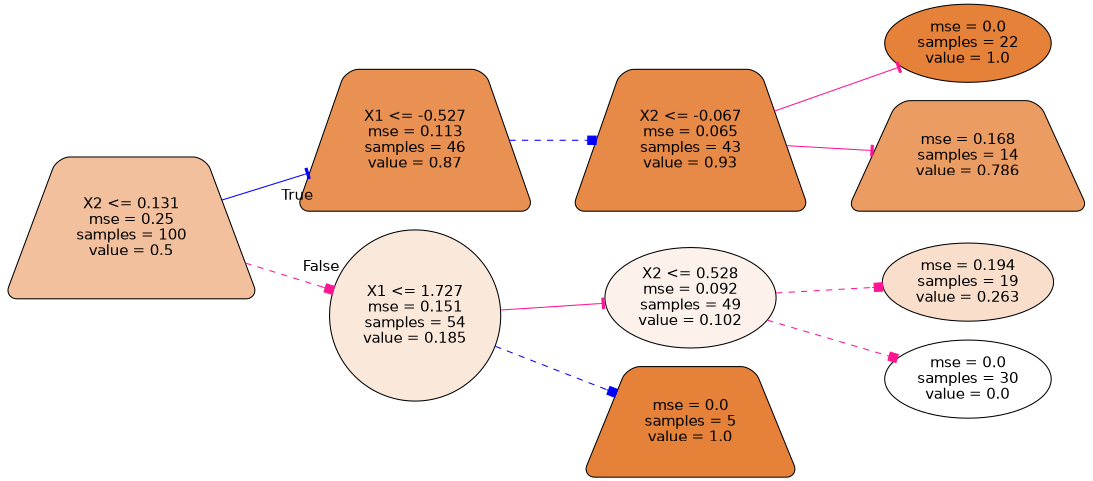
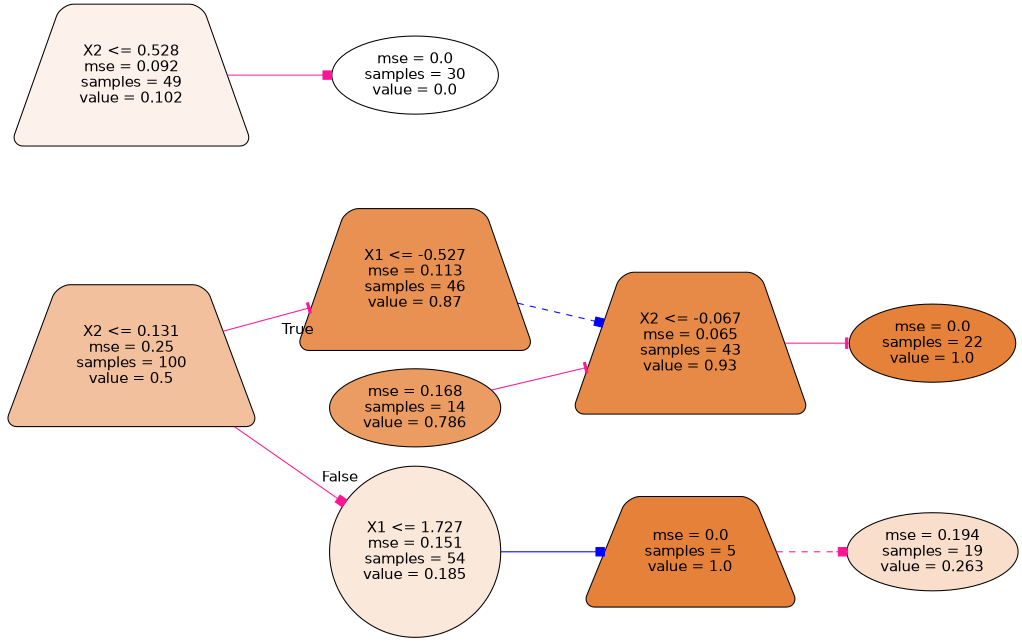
edge "X2 <= -0.067 mse = 0.065 samples = 43 value = 0.93" -> "mse = 0.168 samples = 14 value = 0.786": reversed
node "mse = 0.168 samples = 14 value = 0.786": shape trapezium -> ellipse
edge "X2 <= 0.131 mse = 0.25 samples = 100 value = 0.5" -> "X1 <= -0.527 mse = 0.113 samples = 46 value = 0.87": color blue -> deeppink
edge "X2 <= 0.131 mse = 0.25 samples = 100 value = 0.5" -> "X1 <= 1.727 mse = 0.151 samples = 54 value = 0.185": style dashed -> solid
edge "X2 <= 0.528 mse = 0.092 samples = 49 value = 0.102" -> "mse = 0.194 samples = 19 value = 0.263": now "mse = 0.0 samples = 5 value = 1.0" -> "mse = 0.194 samples = 19 value = 0.263"
node "X2 <= 0.528 mse = 0.092 samples = 49 value = 0.102": shape ellipse -> trapezium
edge "X1 <= 1.727 mse = 0.151 samples = 54 value = 0.185" -> "X2 <= 0.528 mse = 0.092 samples = 49 value = 0.102": removed
edge "X2 <= 0.528 mse = 0.092 samples = 49 value = 0.102" -> "mse = 0.0 samples = 30 value = 0.0": style dashed -> solid
edge "X1 <= 1.727 mse = 0.151 samples = 54 value = 0.185" -> "mse = 0.0 samples = 5 value = 1.0": style dashed -> solid
